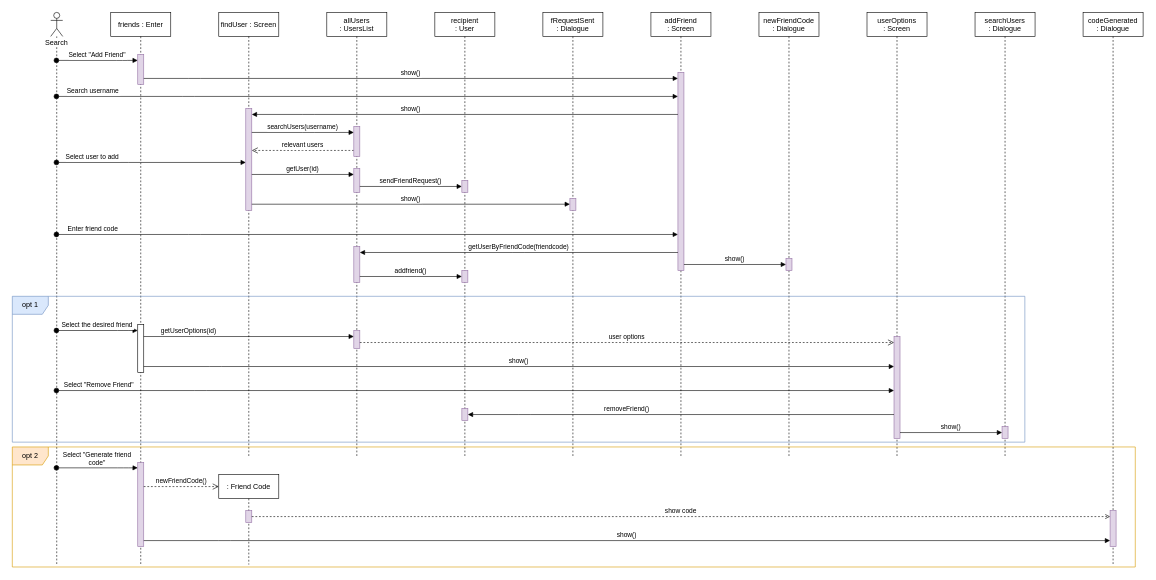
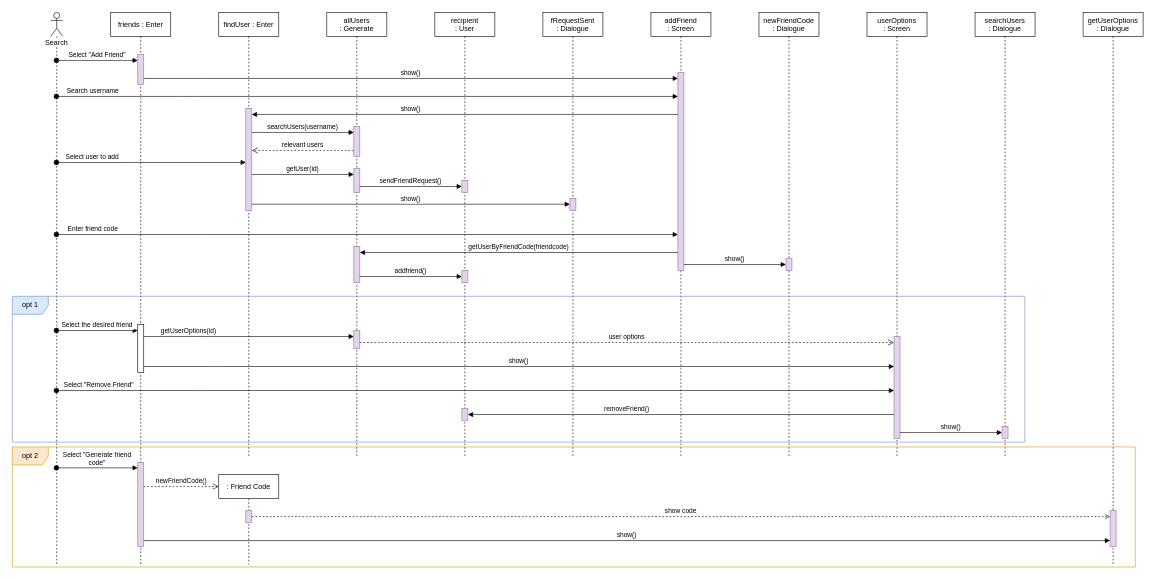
node "allUsers : UsersList": label "allUsers : UsersList" -> "allUsers : Generate"
node "codeGenerated : Dialogue": label "codeGenerated : Dialogue" -> "getUserOptions : Dialogue"
node "findUser : Screen": label "findUser : Screen" -> "findUser : Enter"
